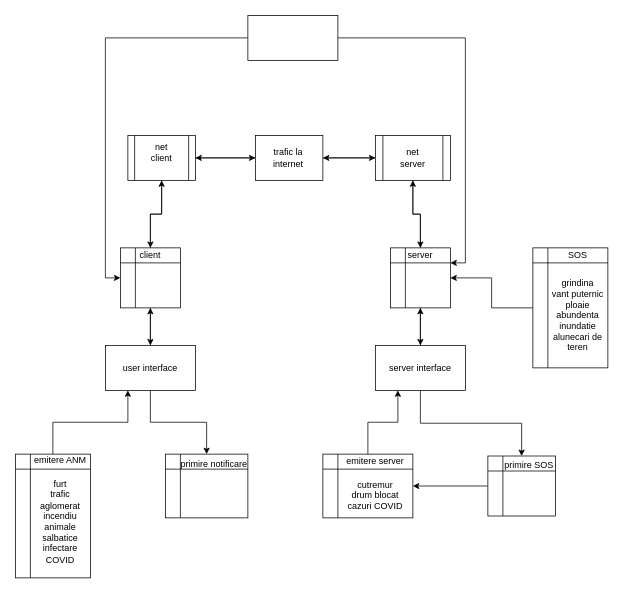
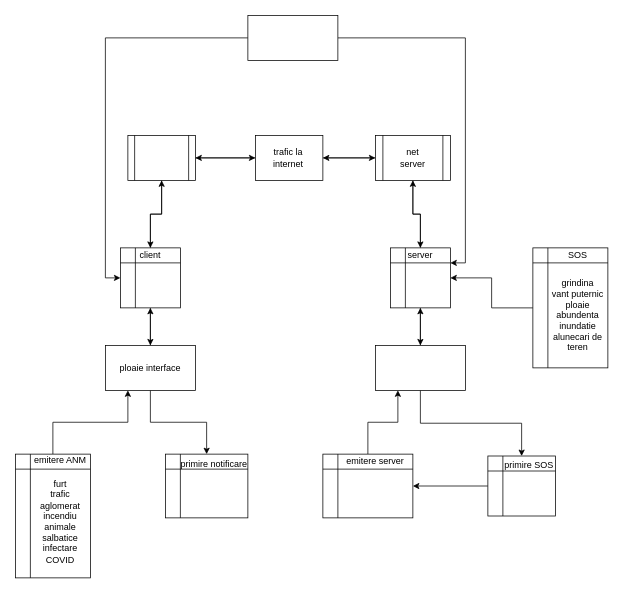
node "net client": removed
node "user interface": label "user interface" -> "ploaie interface"
node "server interface": removed
node "cutremur drum blocat cazuri COVID": removed
